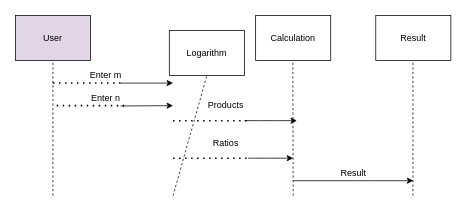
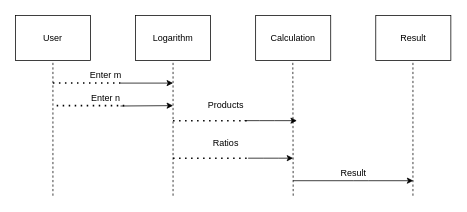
node "User": fillcolor #e1d5e7 -> #ffffff
node "Logarithm": moved (207, 53) -> (173, 38)
